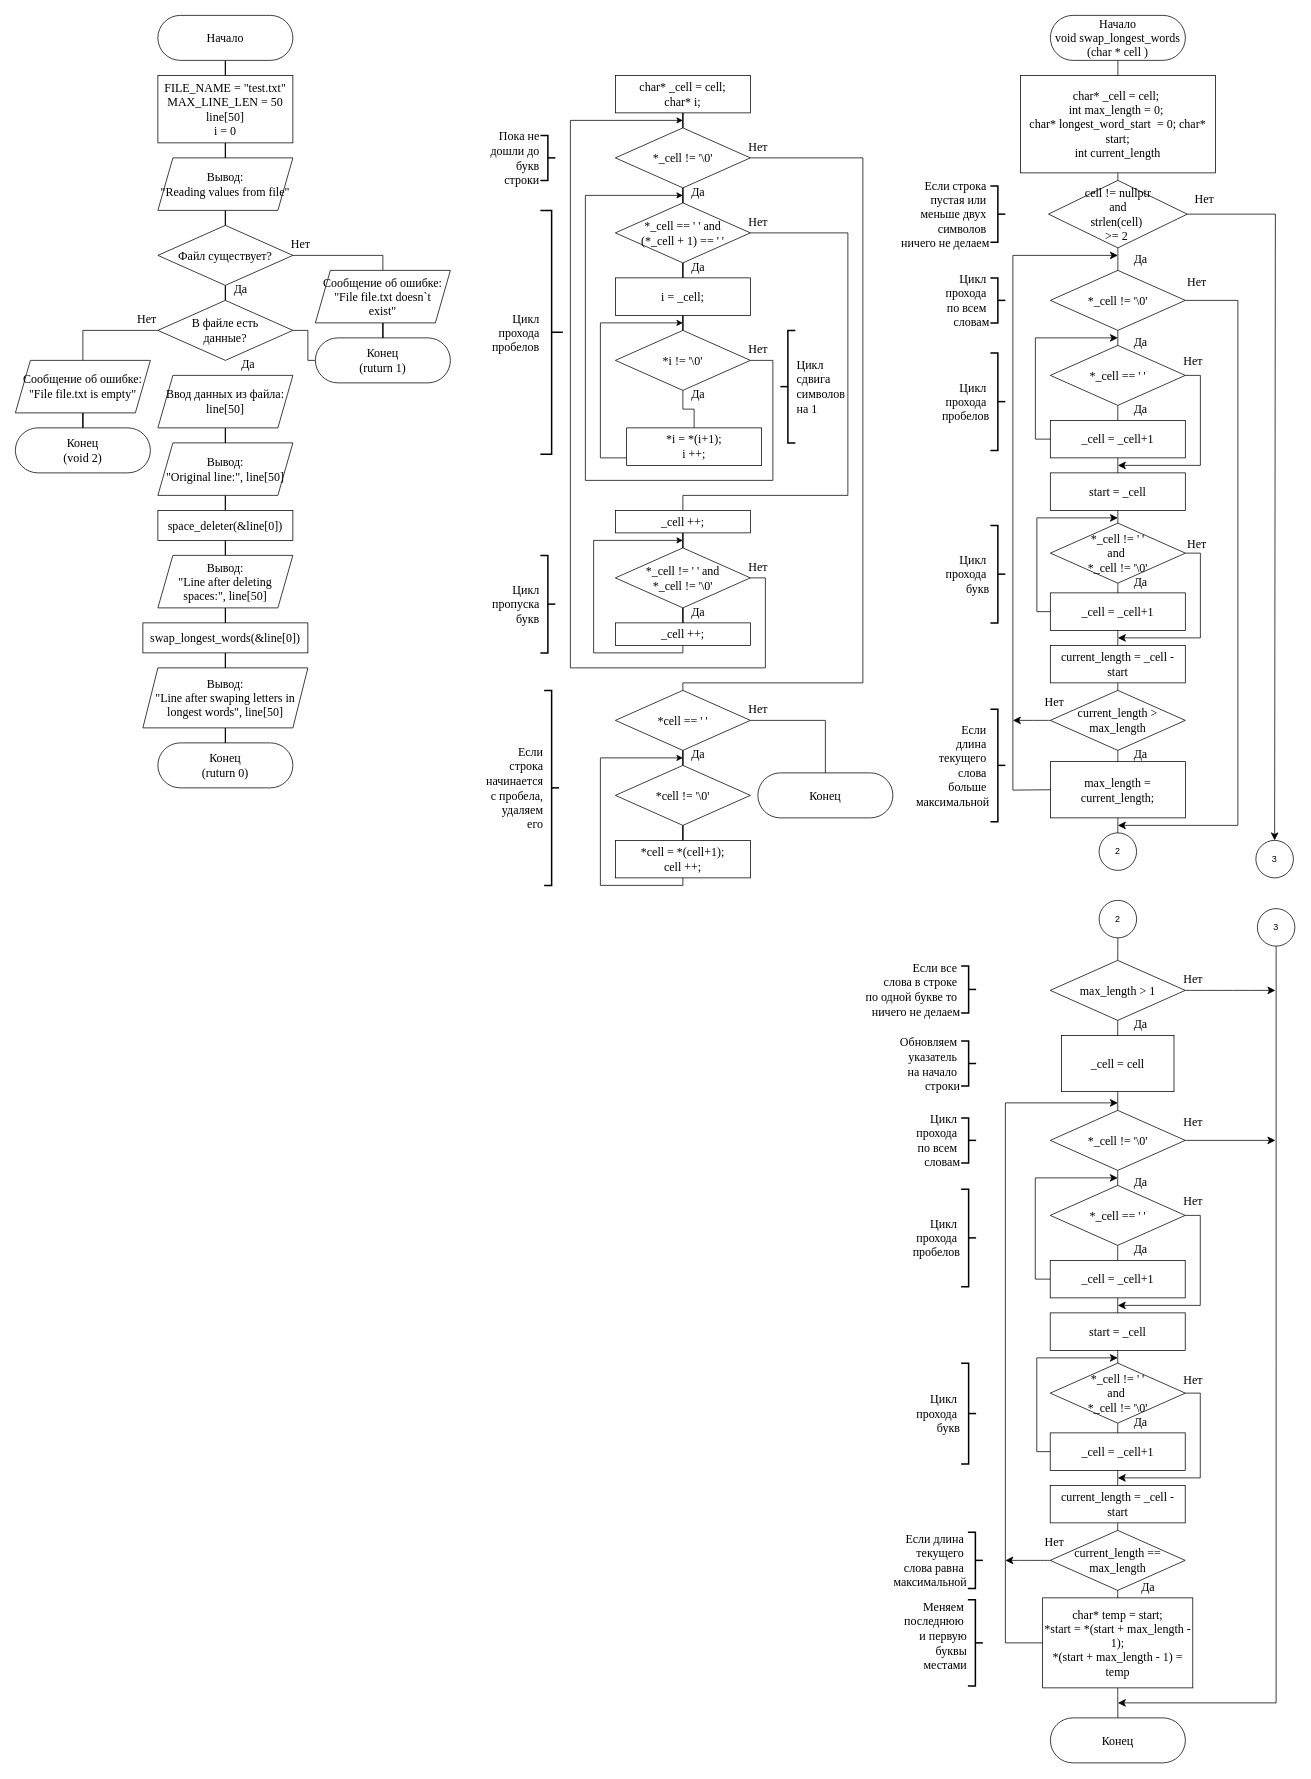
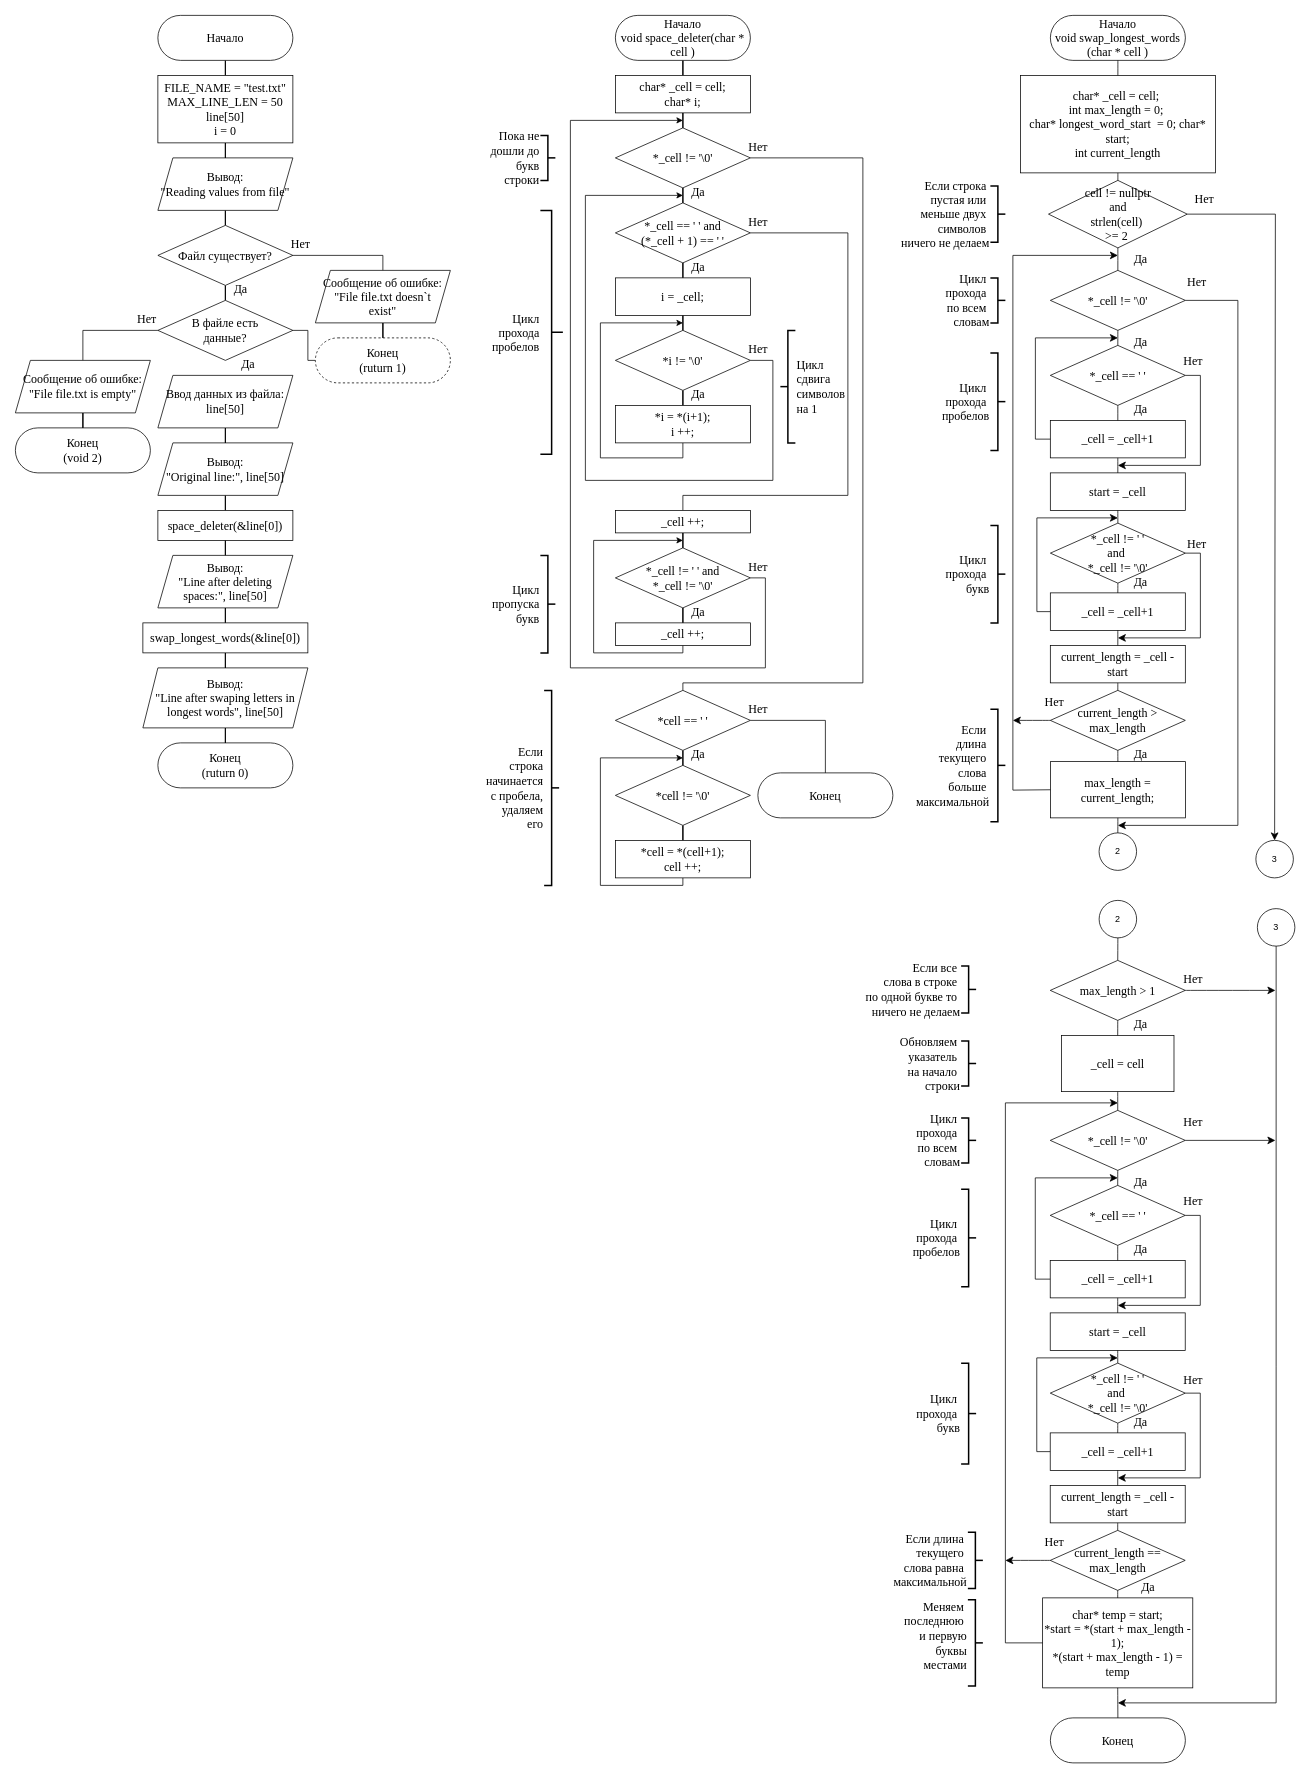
node "Начало void space_deleter(char * cell )": added
edge "Начало void space_deleter(char * cell )" -- "char* _cell = cell; char* i;": added
node "Конец (ruturn 1)": style solid -> dashed
node "*i = *(i+1); i ++;": moved (694, 447) -> (683, 424)
